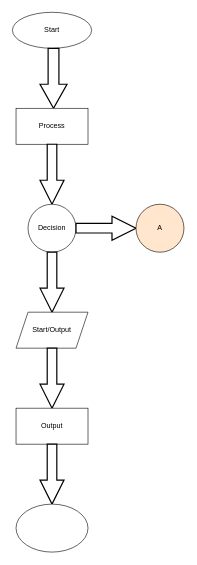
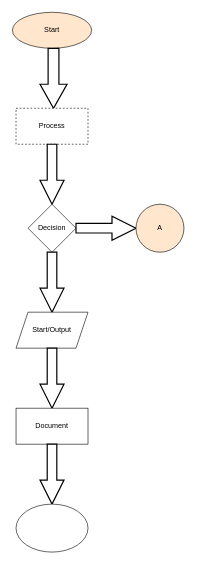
node "Start": fillcolor #ffffff -> #ffe6cc
node "Process": style solid -> dashed
node "Decision": shape ellipse -> diamond
node "Output": label "Output" -> "Document"
